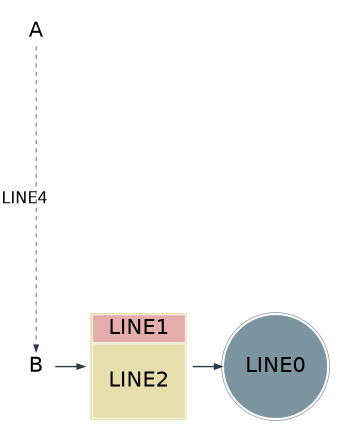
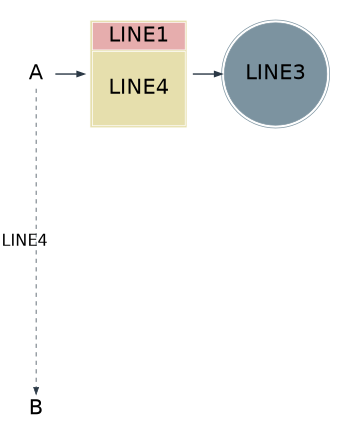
edge "B" -> "LINE1": now "A" -> "LINE1"
node "LINE0": label "LINE0" -> "LINE3"
node "LINE1": text "LINE2" -> "LINE4"
